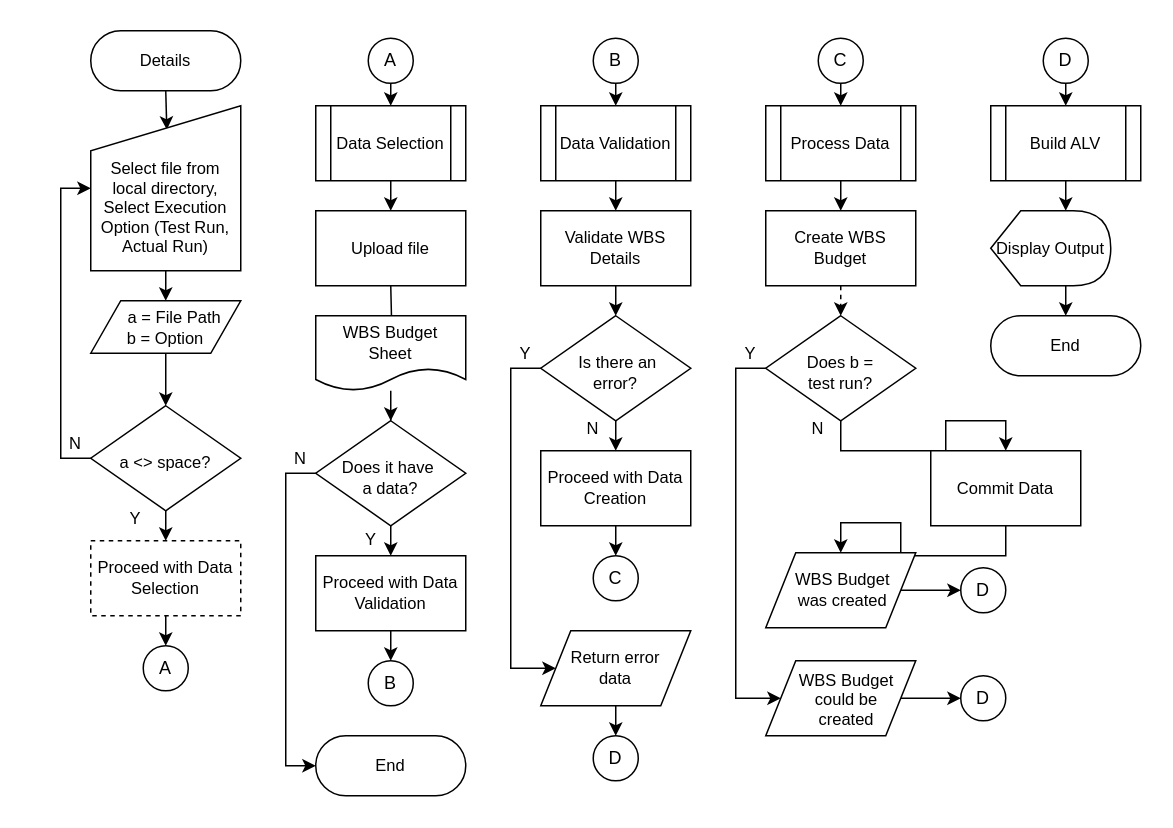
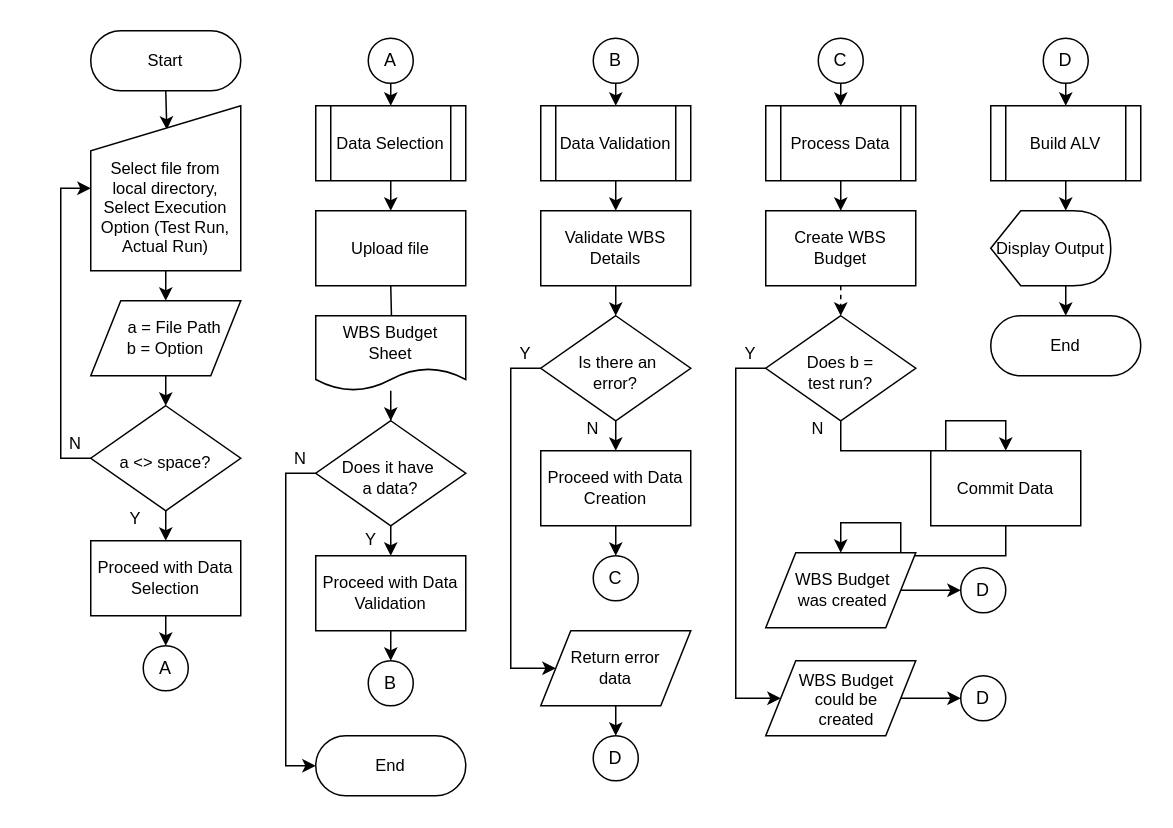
node "Details": label "Details" -> "Start"
node "a = File Path b = Option": size 150x53 -> 150x75
node "Proceed with Data Selection": style dashed -> solid
